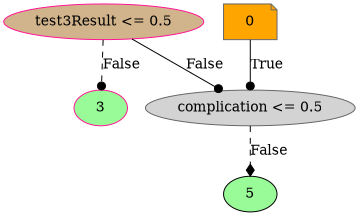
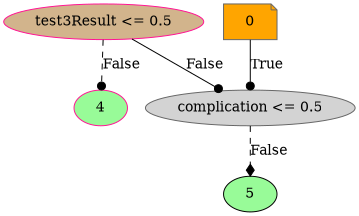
node "3": label "3" -> "4"
